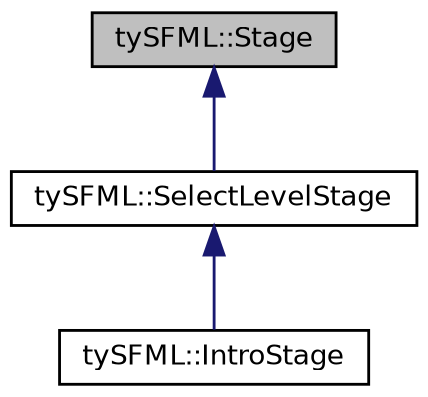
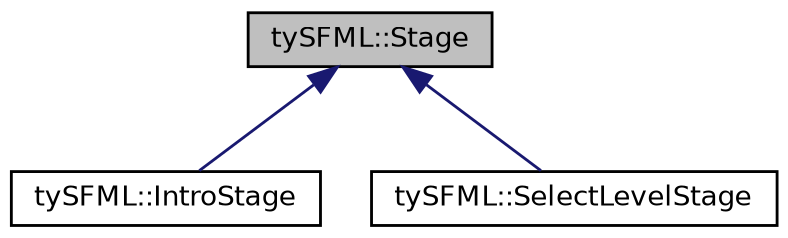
edge "tySFML::IntroStage" -> "tySFML::SelectLevelStage": now "tySFML::IntroStage" -> "tySFML::Stage"
